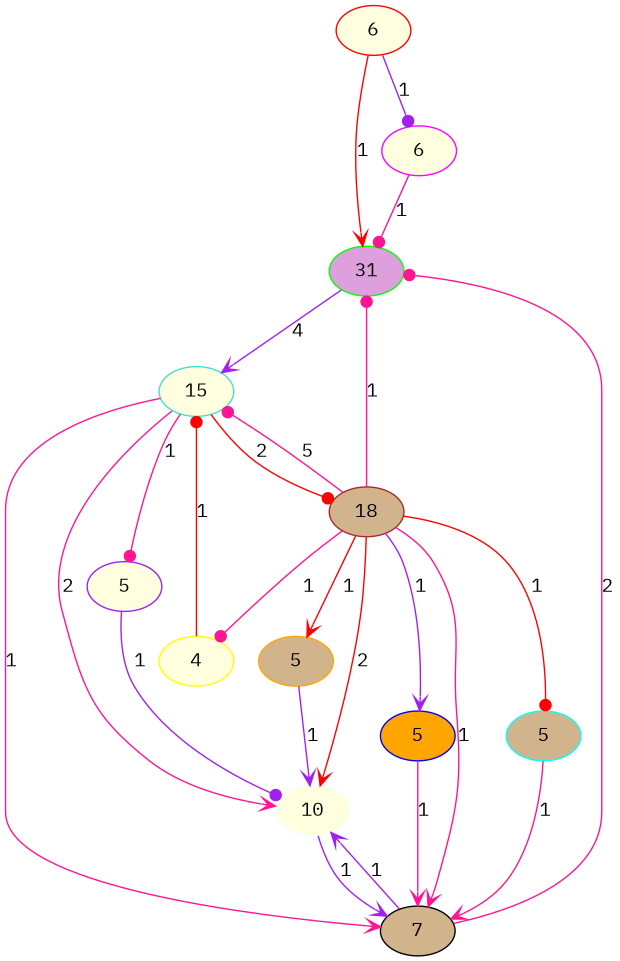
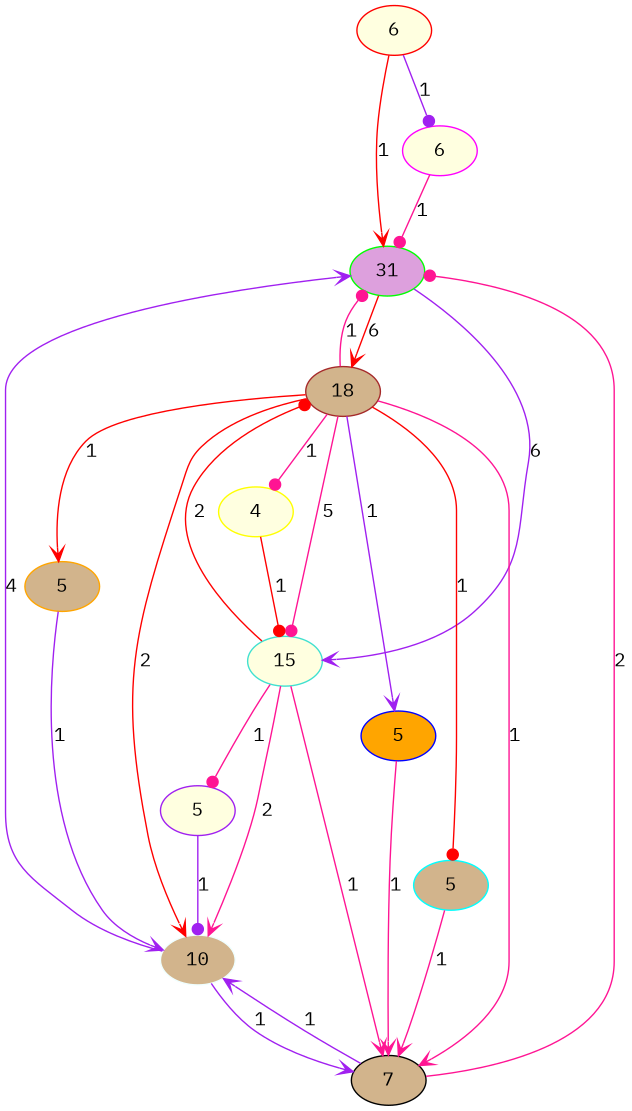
edge "31" -> "18": added, label "6"
edge "31" -> "15": label "4" -> "6"
edge "10" -> "31": added, label "4"
node "10": fillcolor lightyellow -> tan
